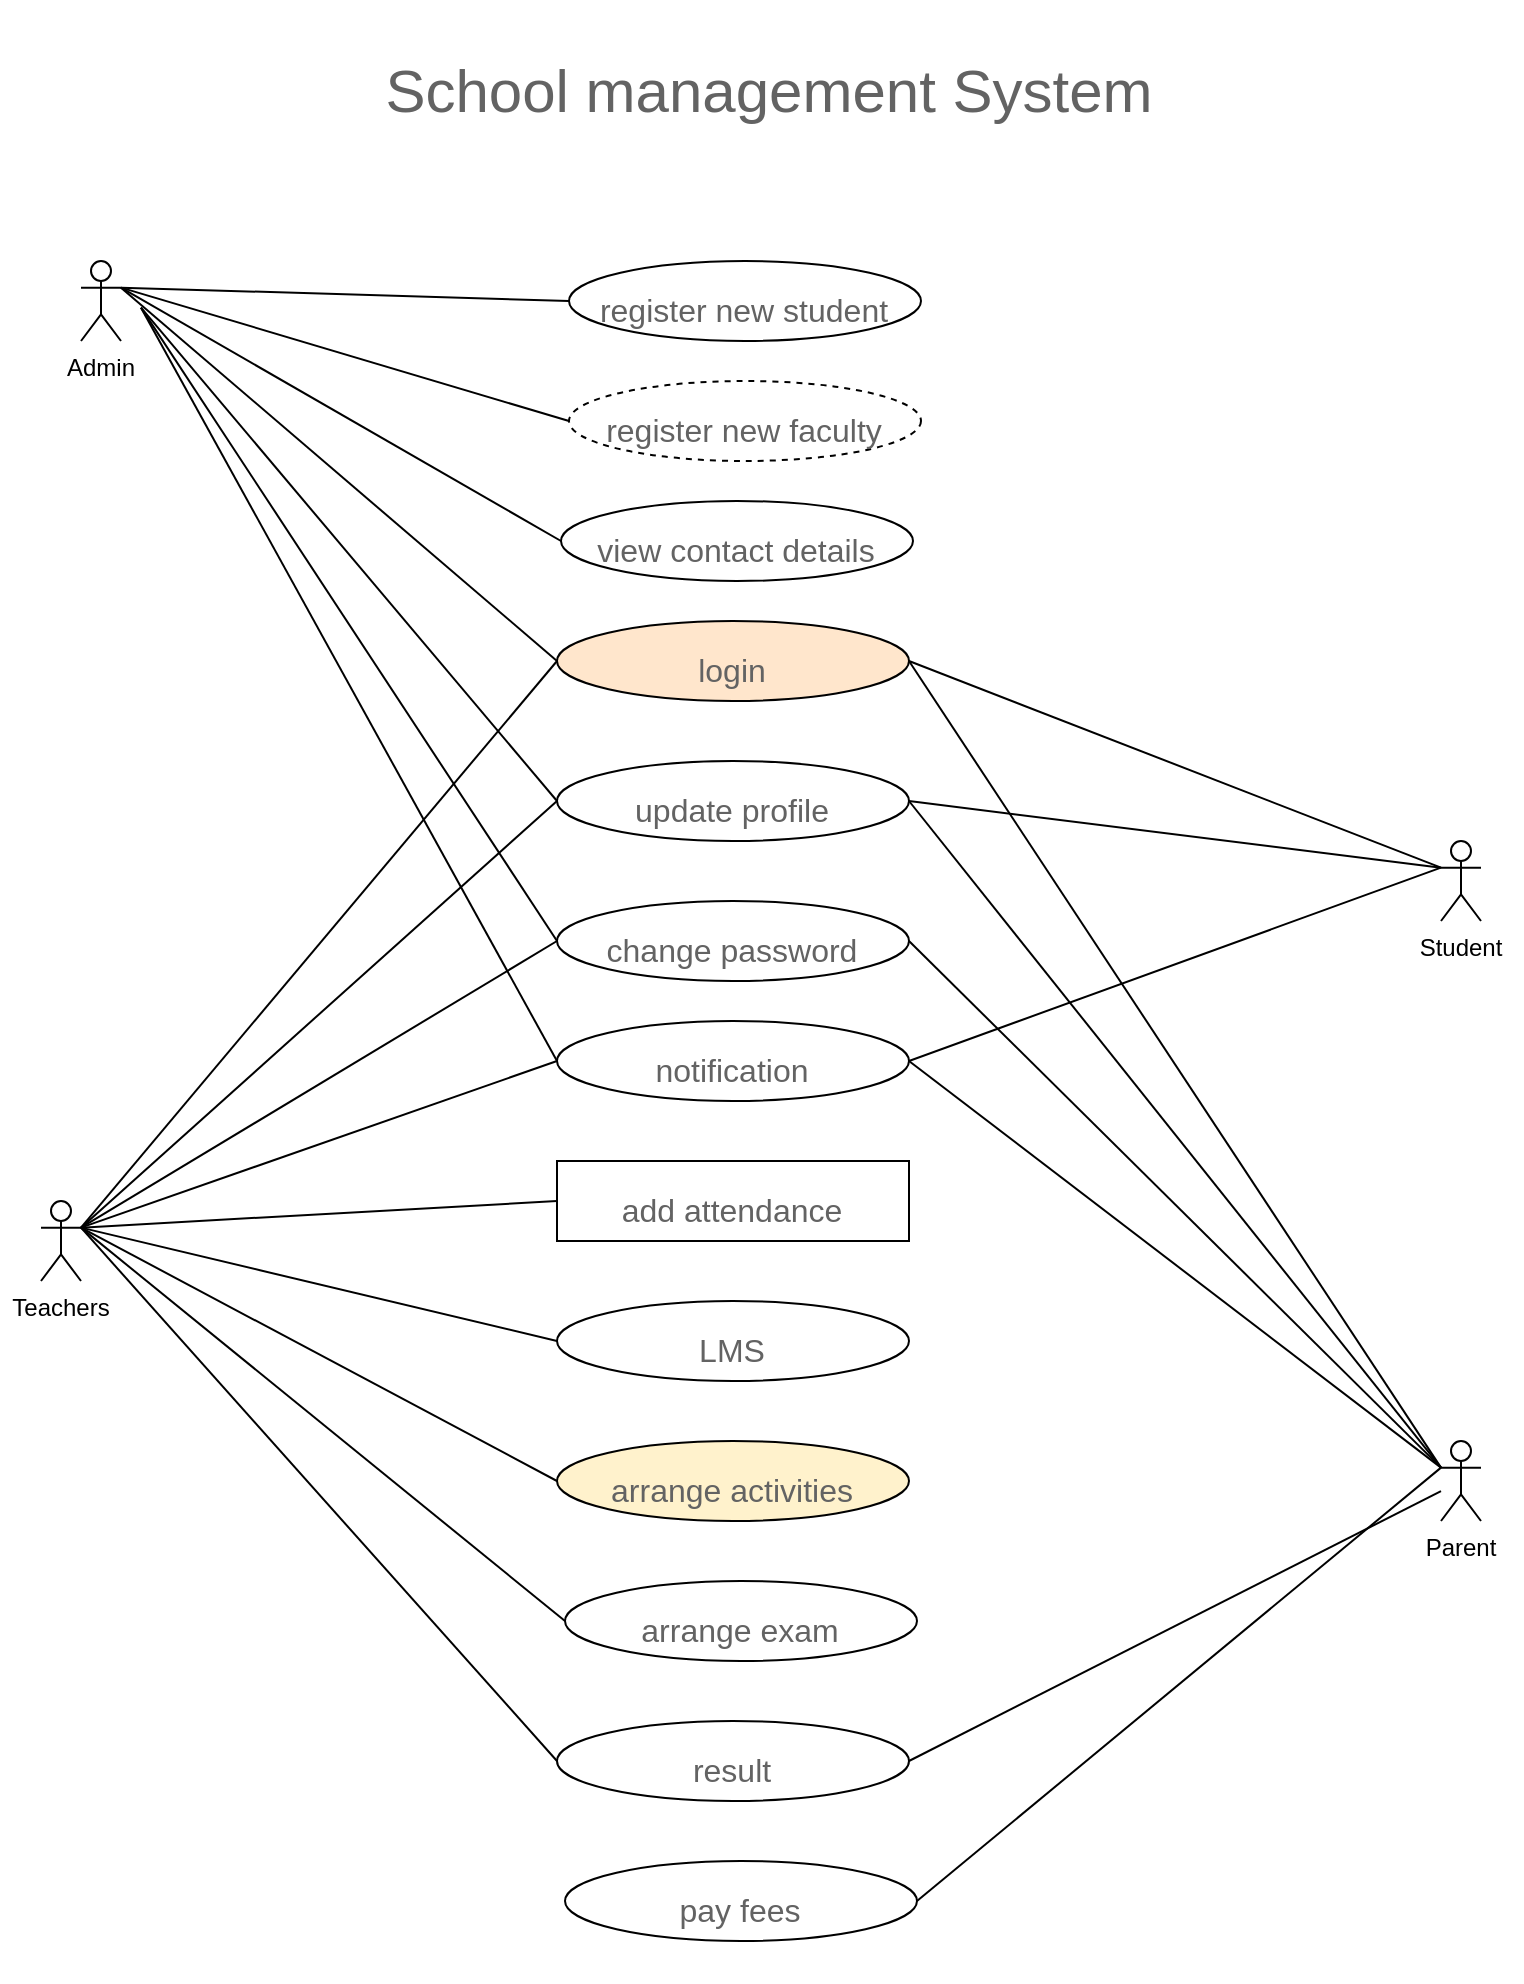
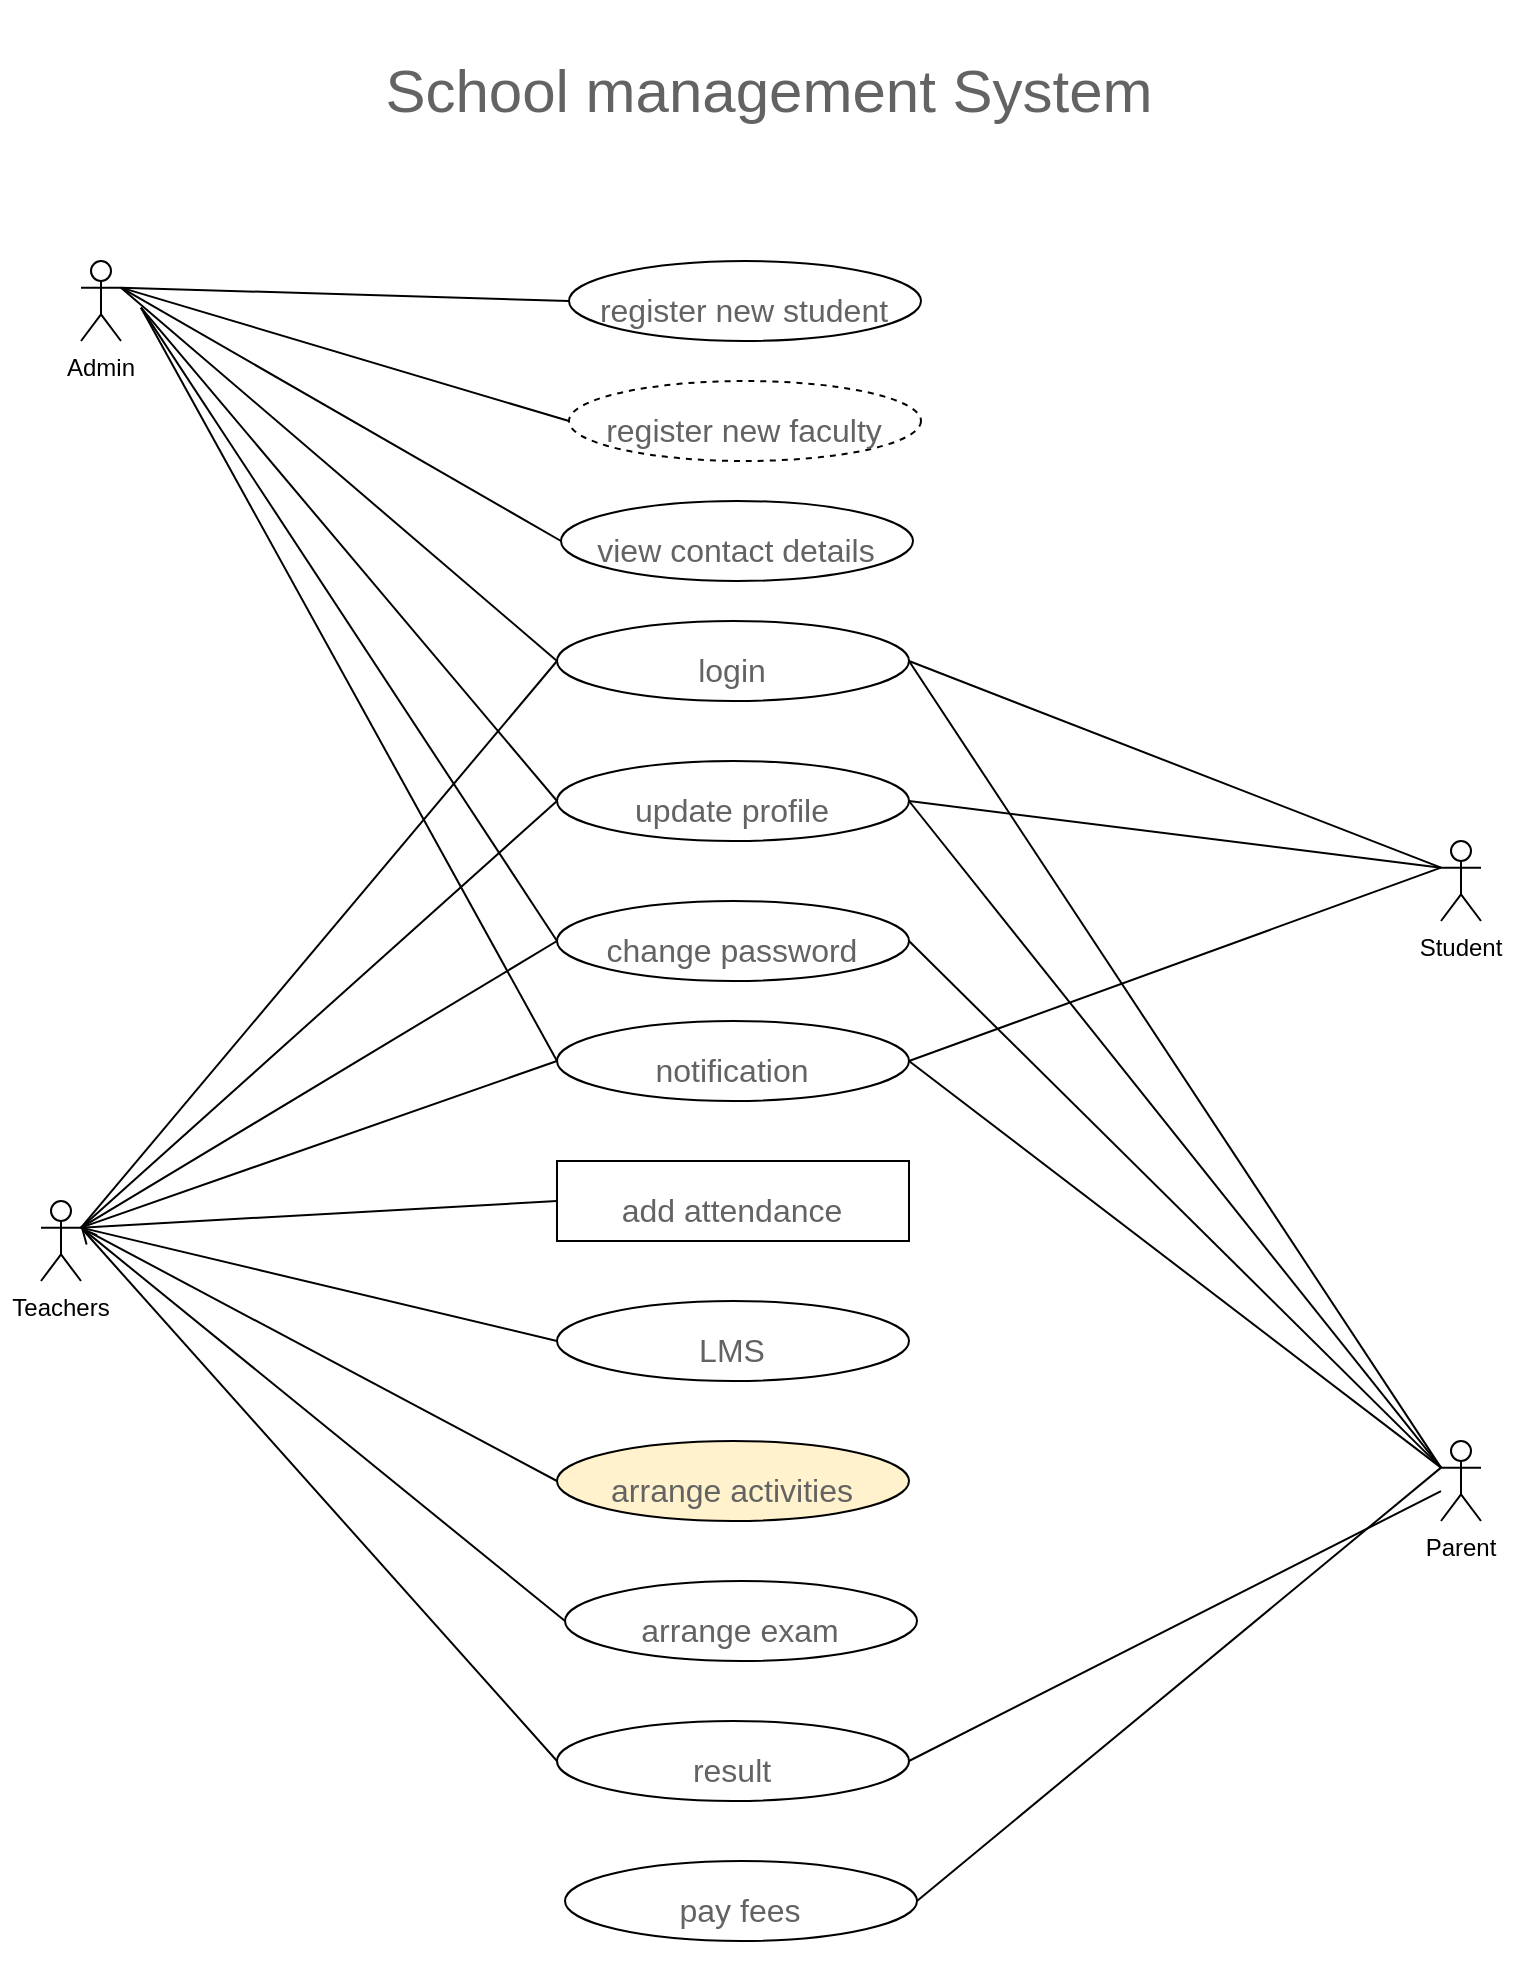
node "login": fillcolor #ffe6cc -> #ffffff
edge "Teachers" -- "result": arrowhead none -> open
